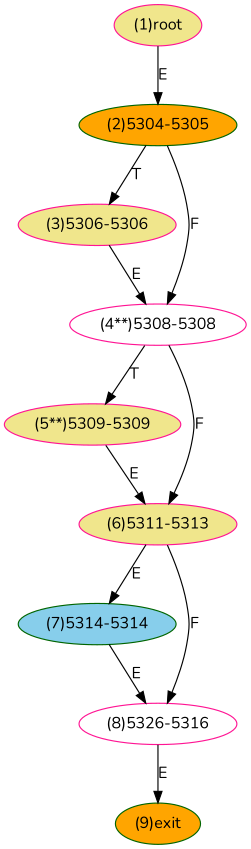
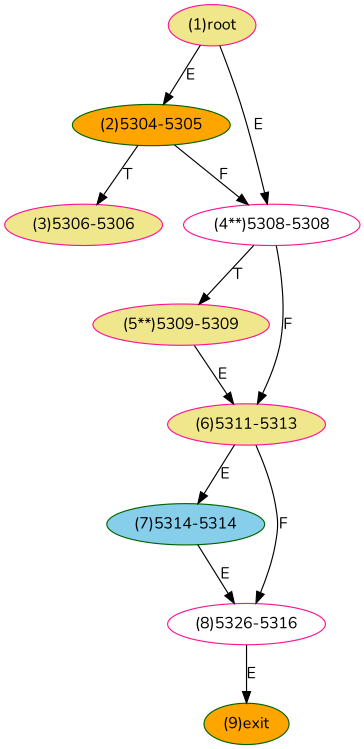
edge "(3)5306-5306" -> "(4**)5308-5308": now "(1)root" -> "(4**)5308-5308"
